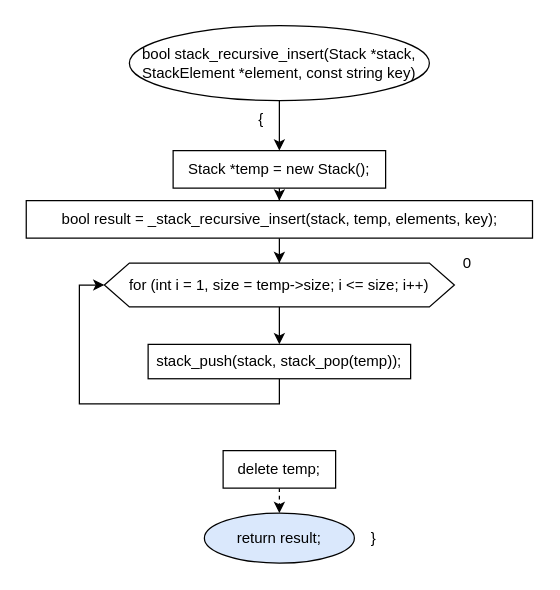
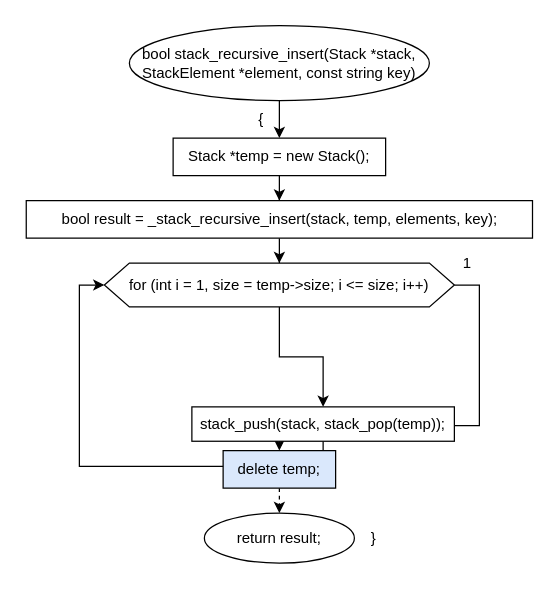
node "Stack *temp = new Stack();": moved (279, 169) -> (279, 157)
node "0": label "0" -> "1"
node "stack_push(stack, stack_pop(temp));": moved (279, 362) -> (323, 424)
edge "for (int i = 1, size = temp->size; i <= size; i++)" -> "delete temp;": added
node "delete temp;": fillcolor #ffffff -> #dae8fc
node "return result;": fillcolor #dae8fc -> #ffffff
